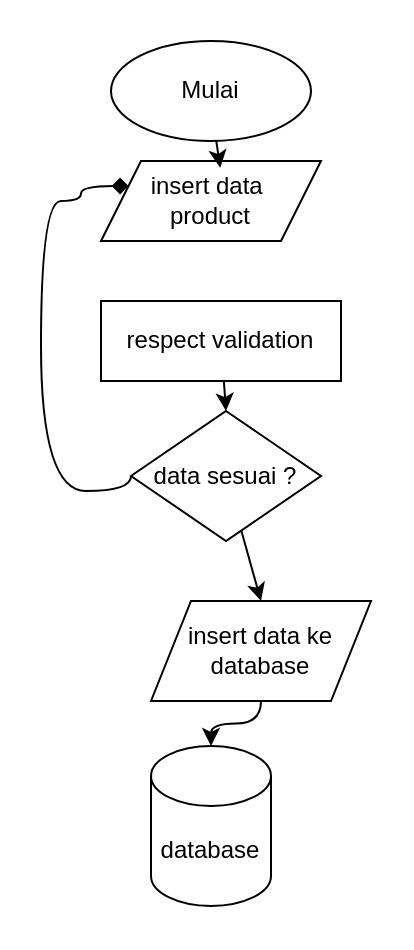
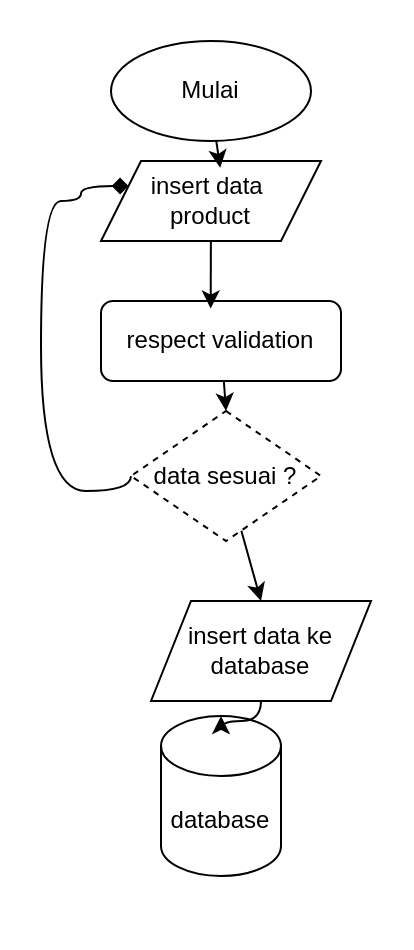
edge "insert data product" -> "respect validation": added
node "respect validation": shape rectangle -> rounded rectangle
node "data sesuai ?": style solid -> dashed
node "database": moved (211, 826) -> (221, 796)
